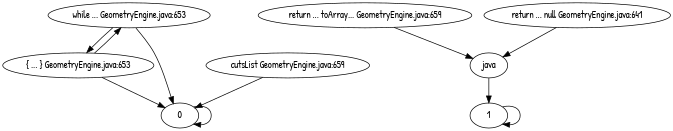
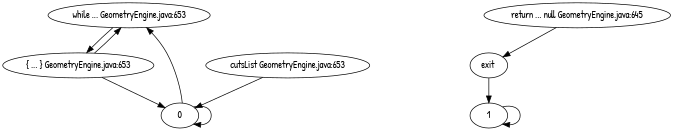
node "return ... toArray... GeometryEngine.java:659": removed
node "return ... null GeometryEngine.java:641": label "return ... null GeometryEngine.java:641" -> "return ... null GeometryEngine.java:645"
edge "while ... GeometryEngine.java:653" -> "0": reversed
node "cutsList GeometryEngine.java:659": label "cutsList GeometryEngine.java:659" -> "cutsList GeometryEngine.java:653"
node "java": label "java" -> "exit"
